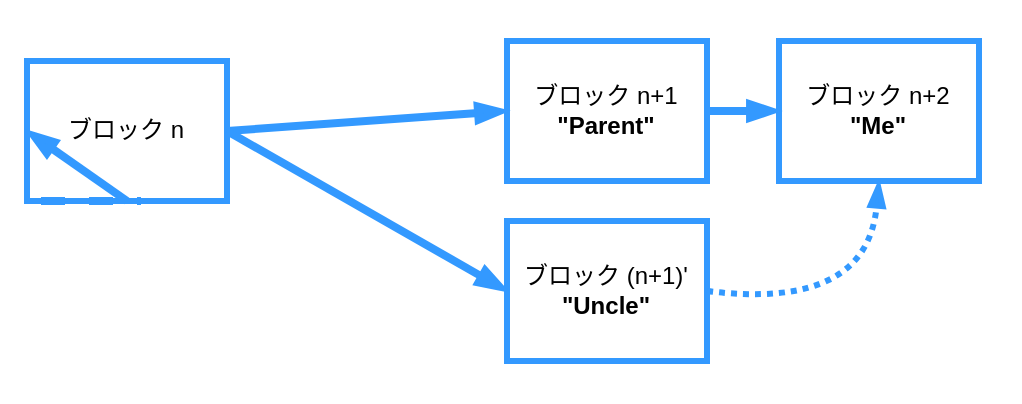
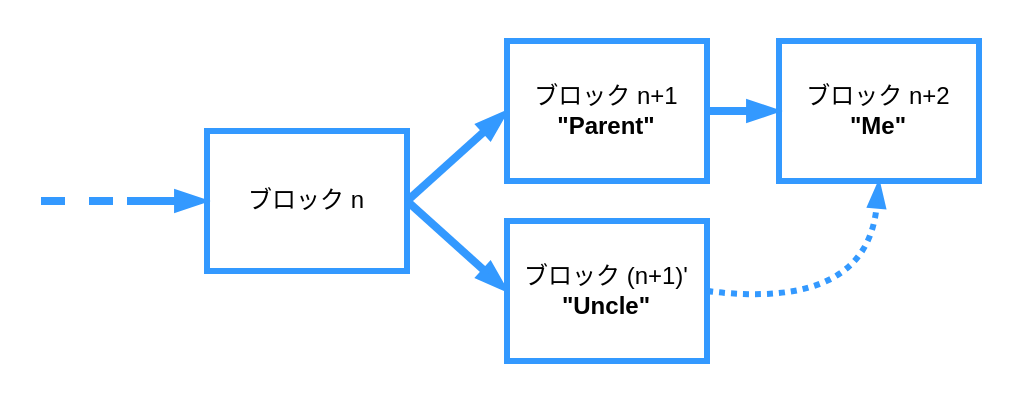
node "ブロック n": moved (127, 131) -> (307, 201)
